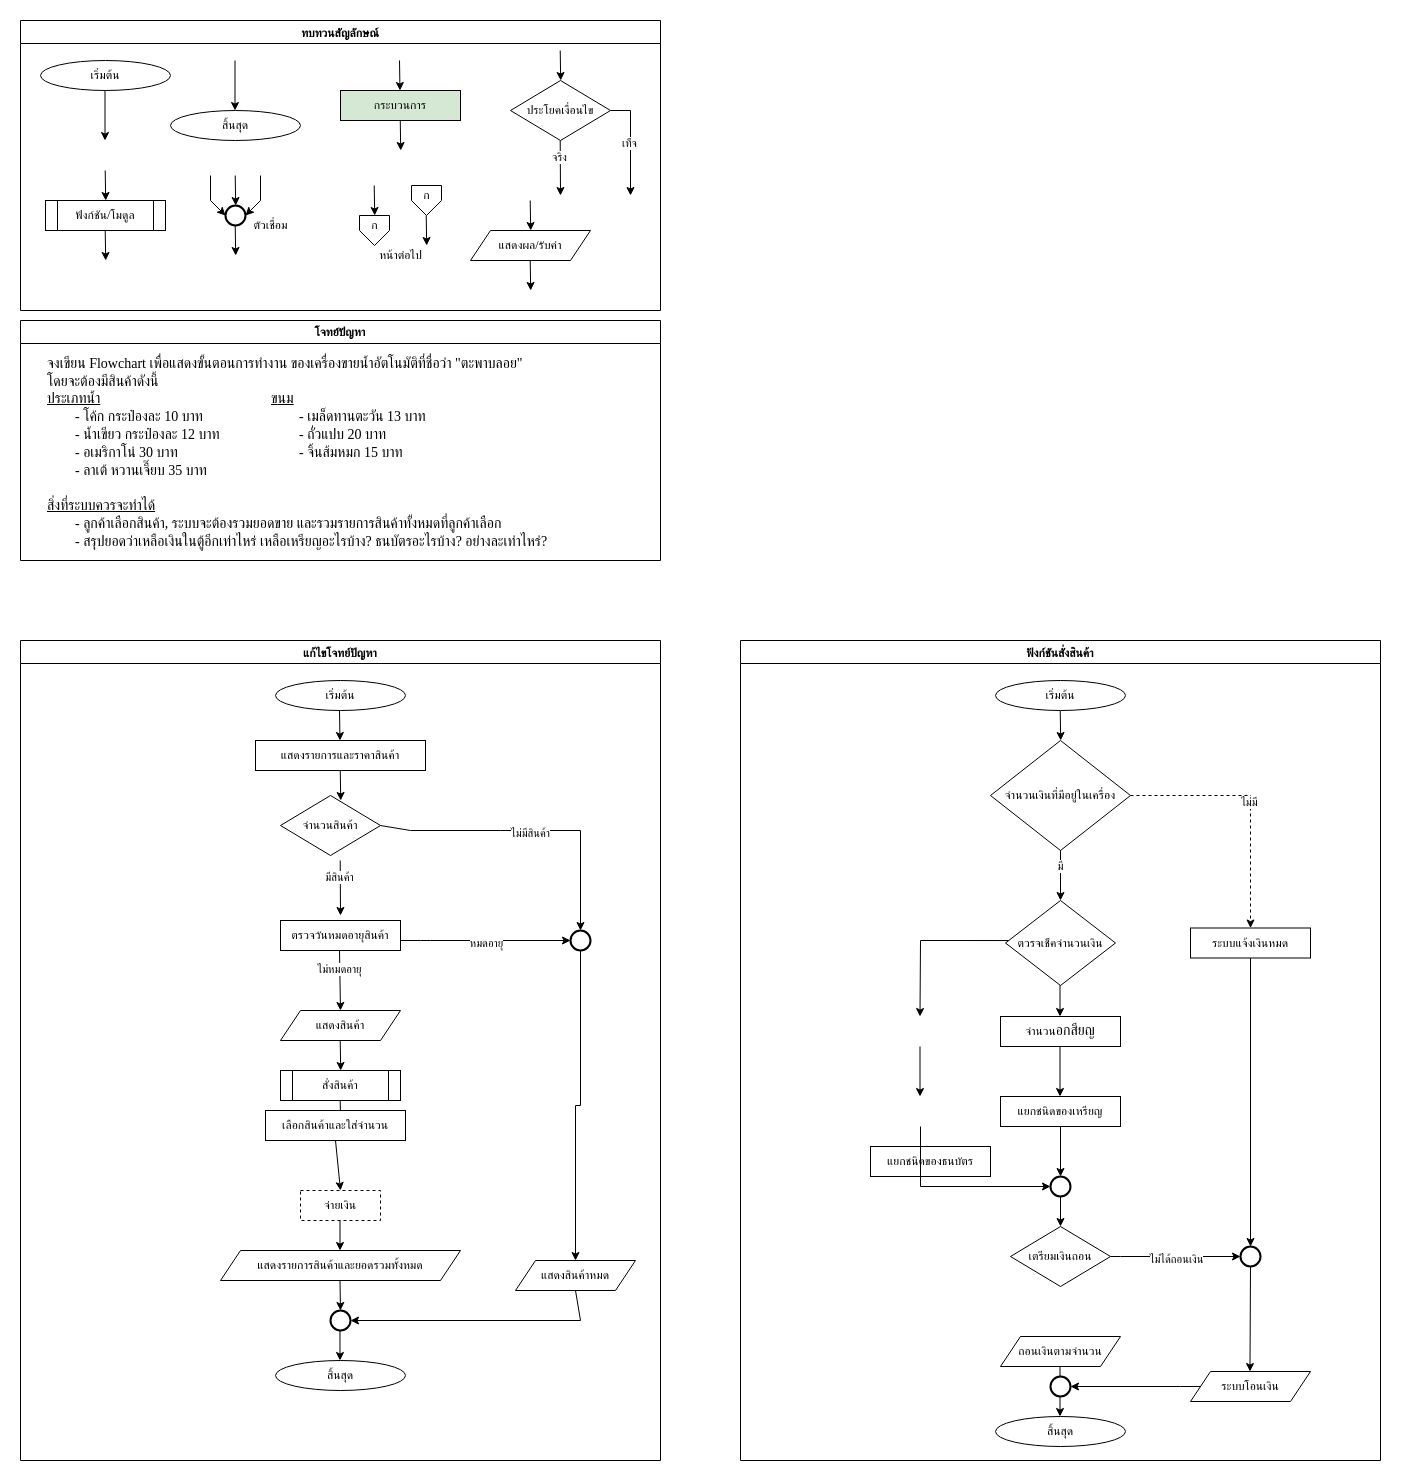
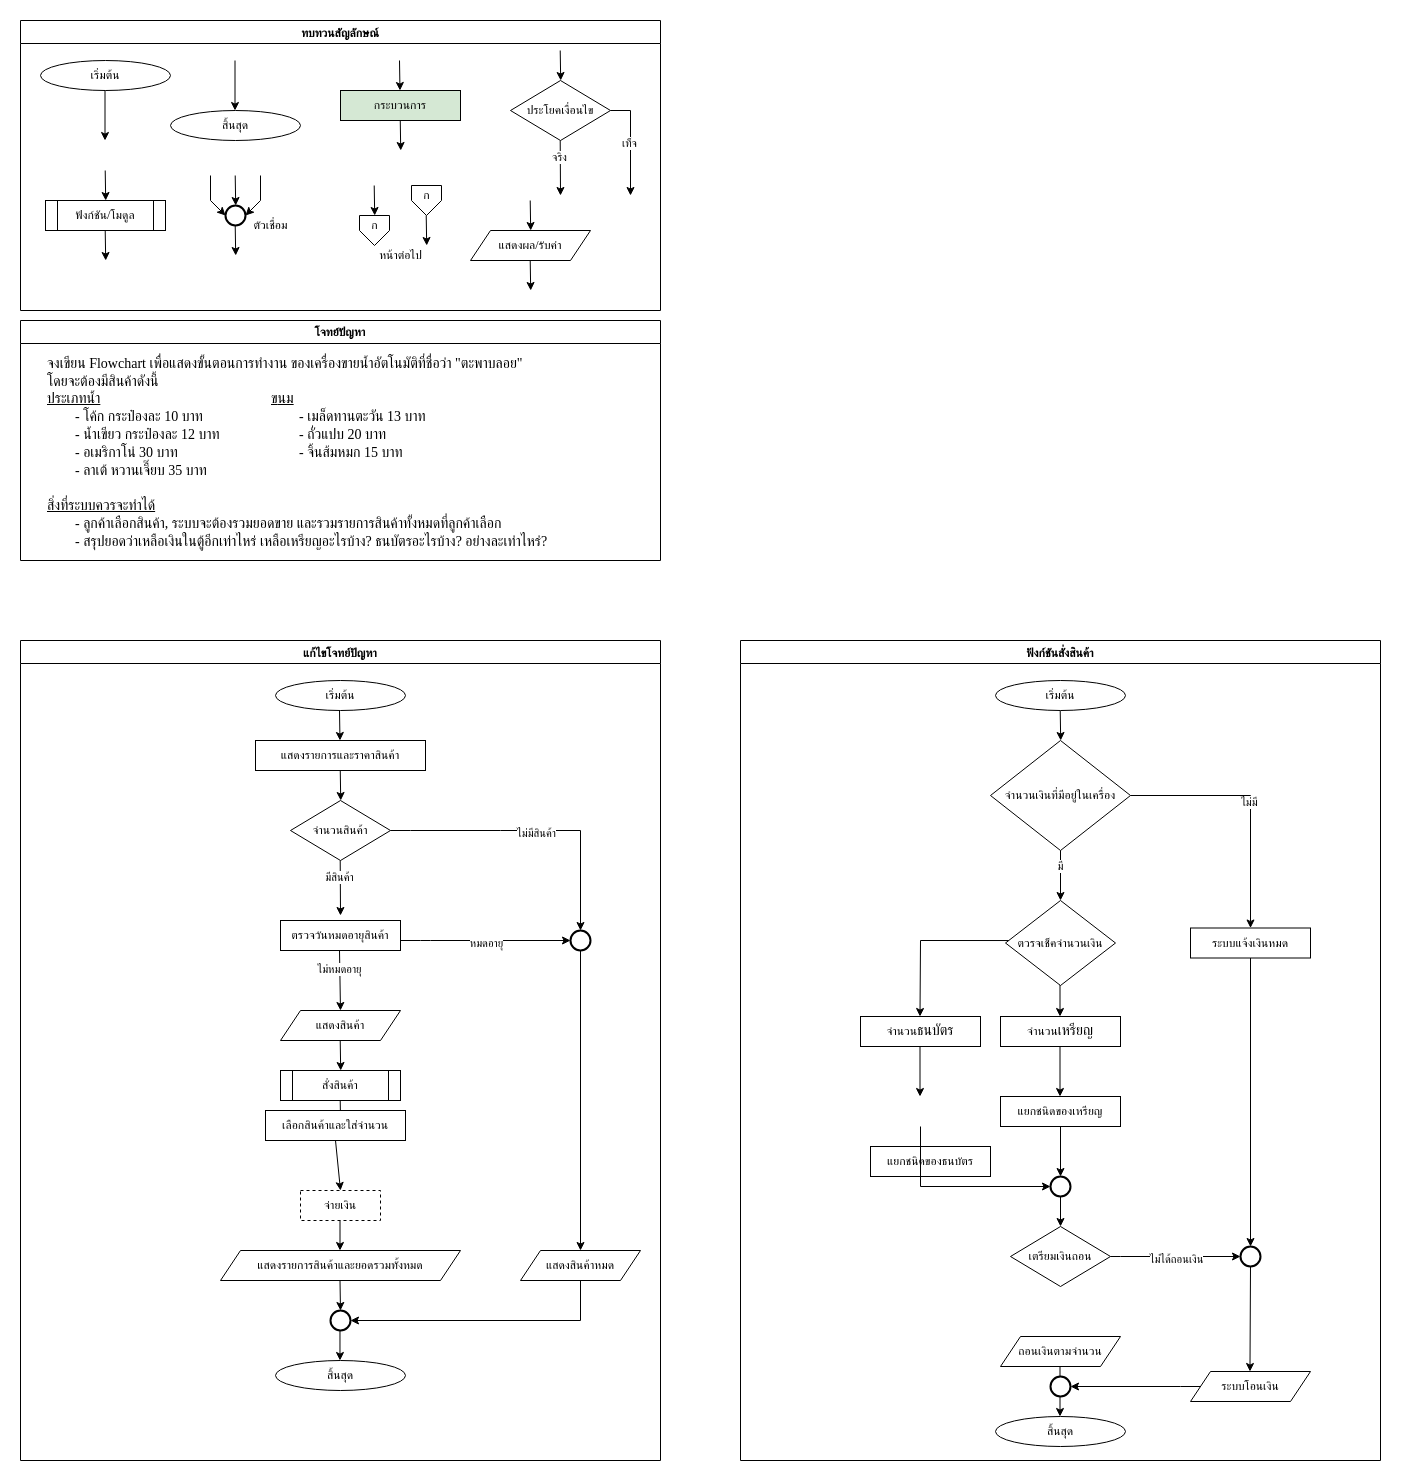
edge "จำนวนเงินที่มีอยู่ในเครื่อง" -> "ระบบแจ้งเงินหมด": style dashed -> solid
node "จำนวนสินค้า": moved (331, 826) -> (341, 831)
node "จำนวนธนบัตร": added
node "จำนวนอกสียญ": label "จำนวนอกสียญ" -> "จำนวนเหรียญ"
node "แสดงสินค้าหมด": moved (576, 1276) -> (581, 1266)
